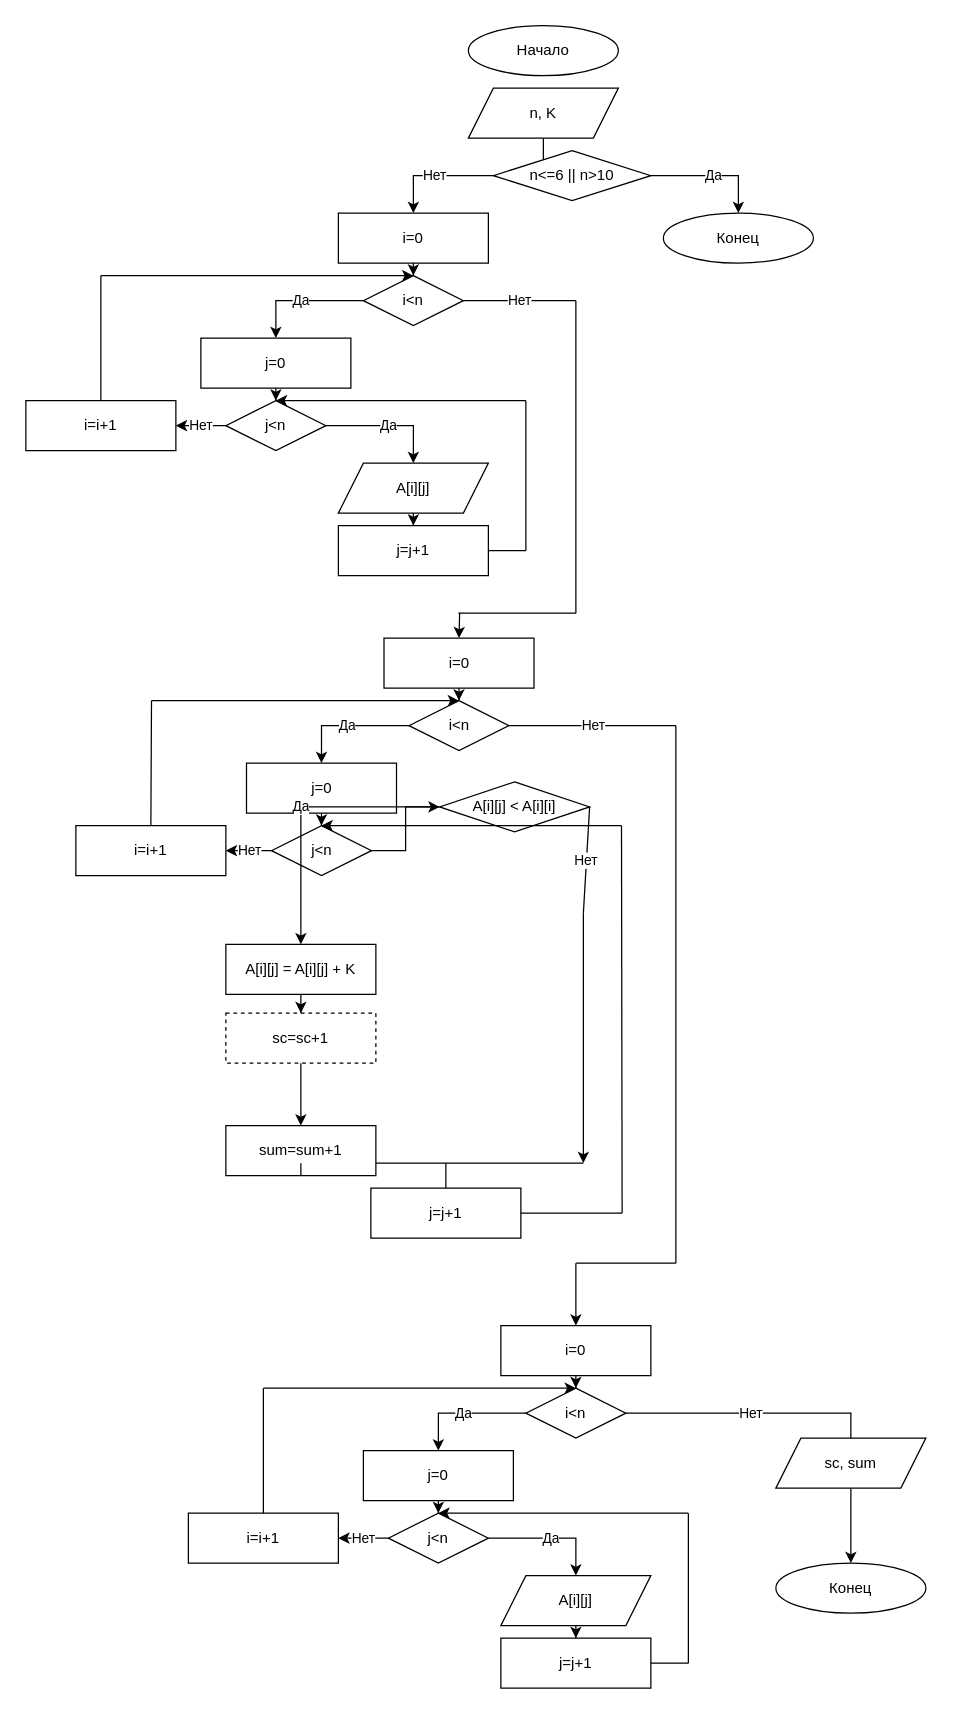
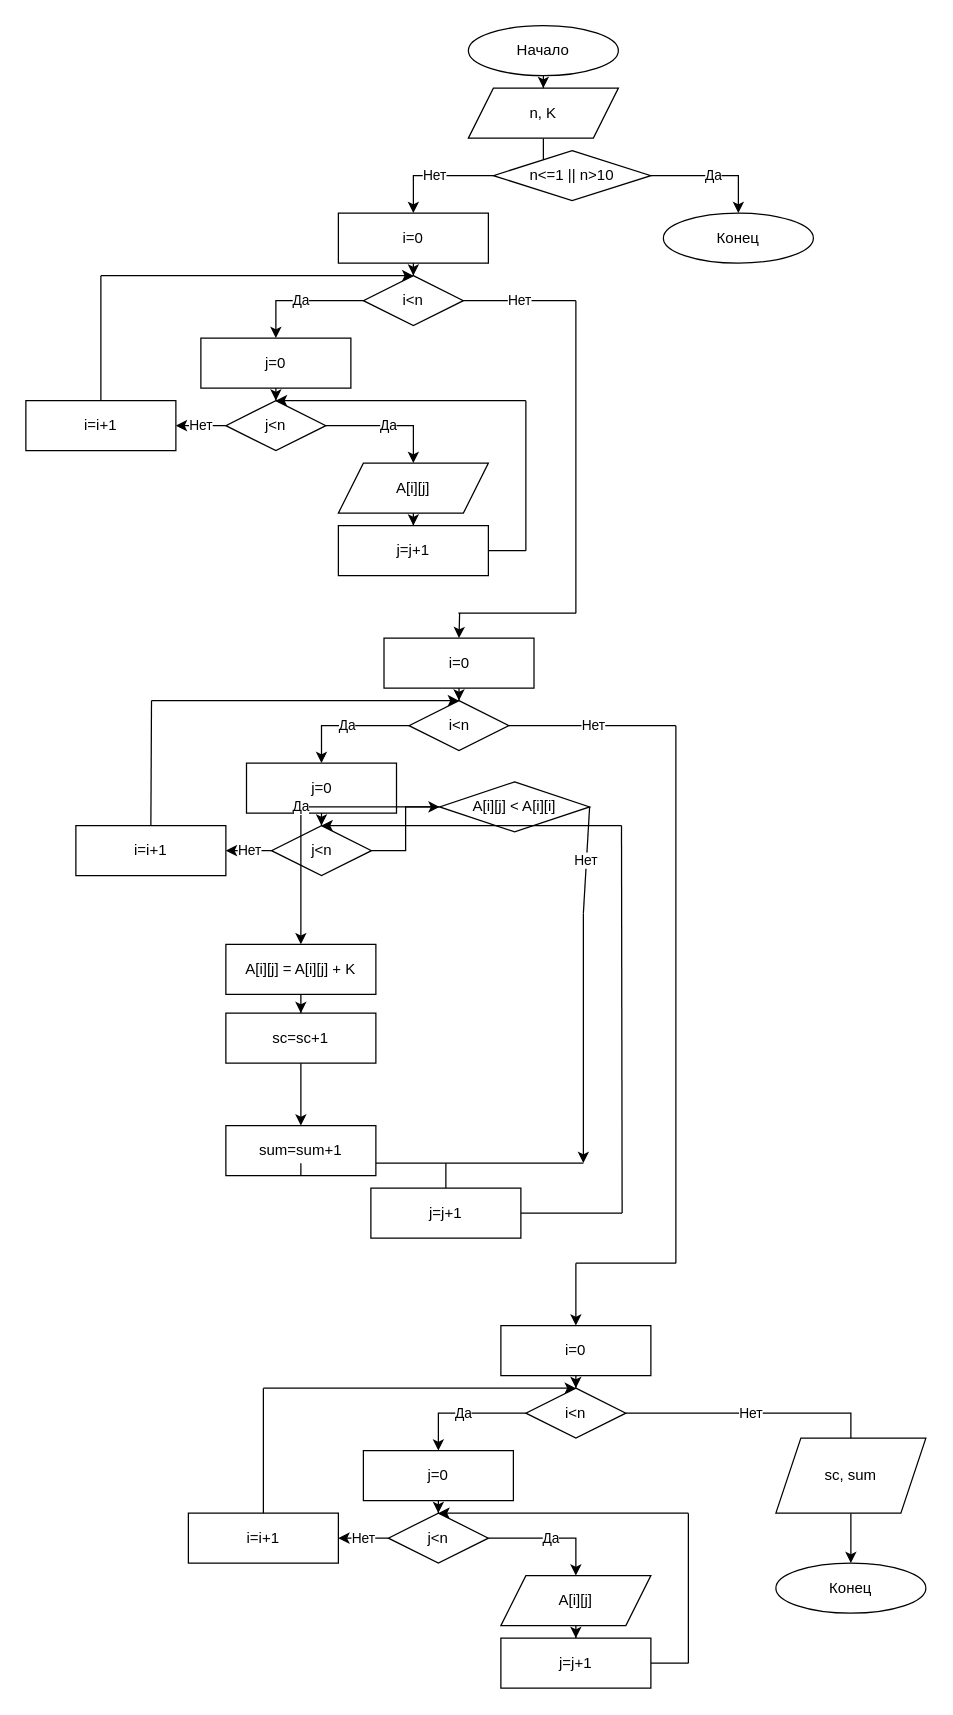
edge "Начало" -> "n, K": added
node "n<=6 || n>10": label "n<=6 || n>10" -> "n<=1 || n>10"
node "sc=sc+1": style dashed -> solid
node "sc, sum": size 150x50 -> 150x75
